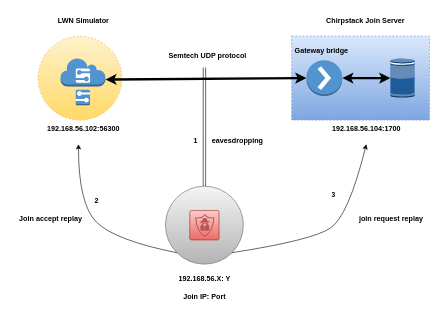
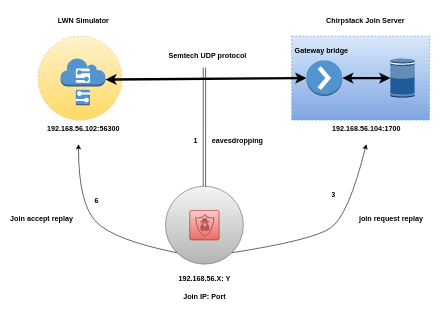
node "2": label "2" -> "6"
node "Join accept replay": moved (51, 219) -> (42, 219)
